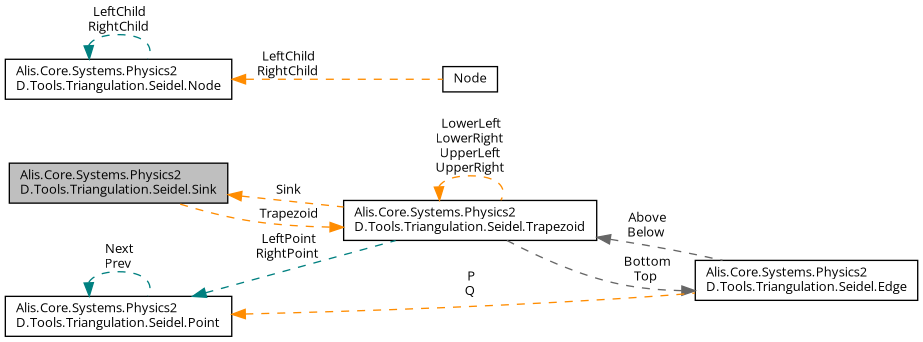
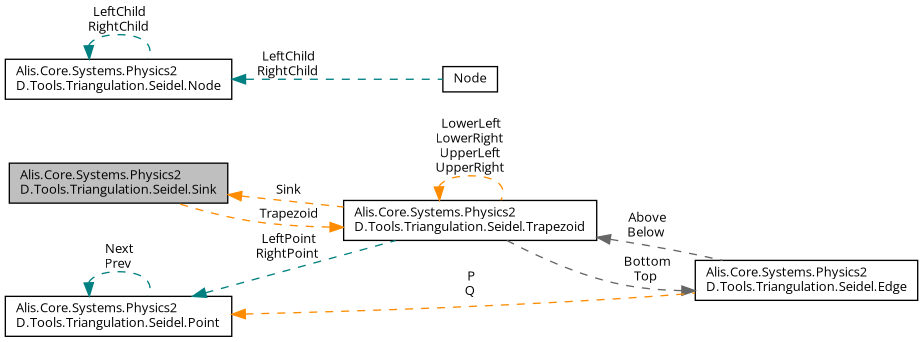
edge "Node" -> "Alis.Core.Systems.Physics2 D.Tools.Triangulation.Seidel.Node": color darkorange -> teal
